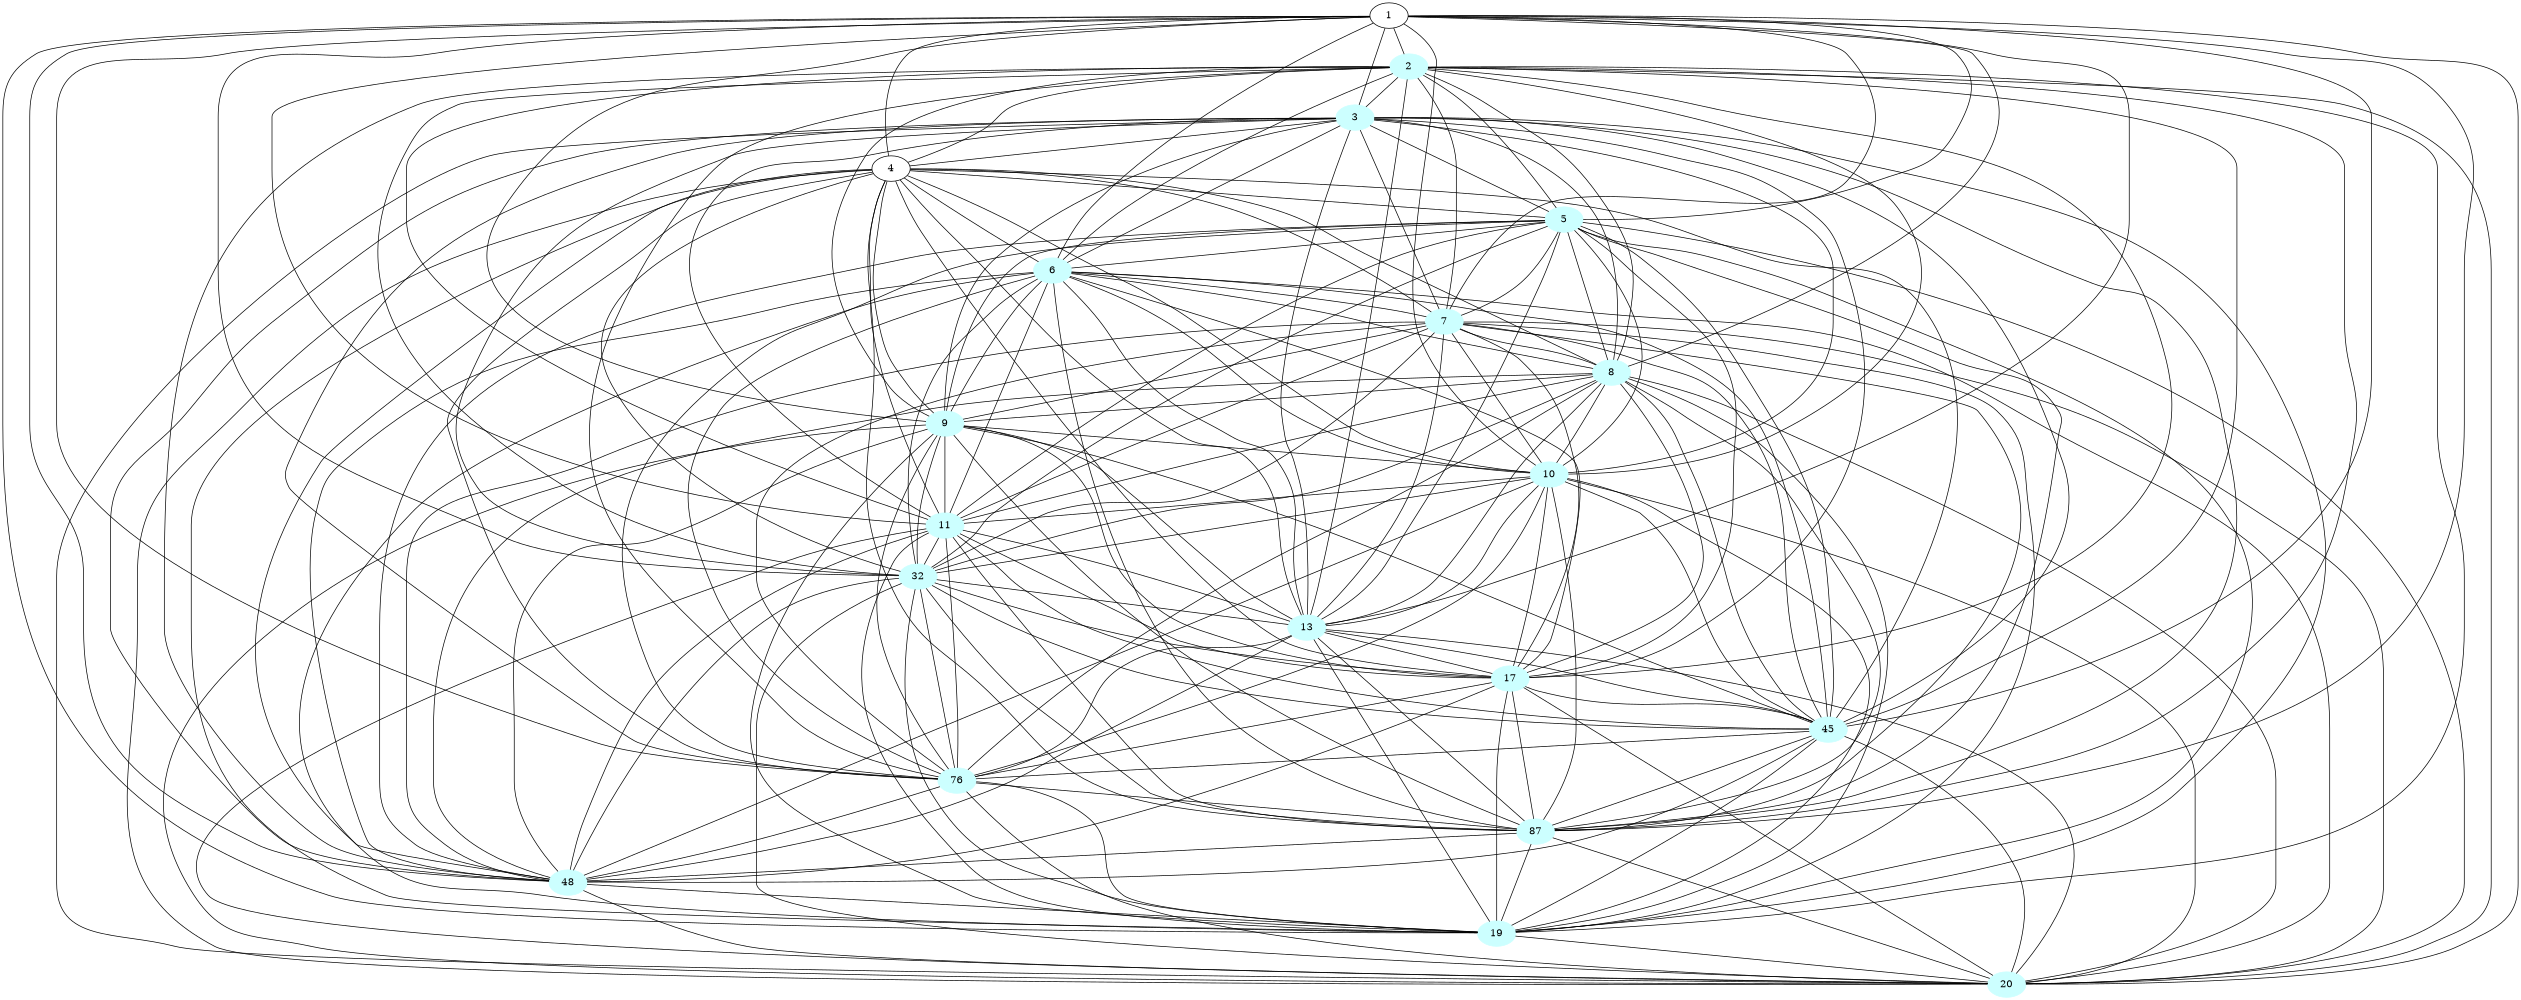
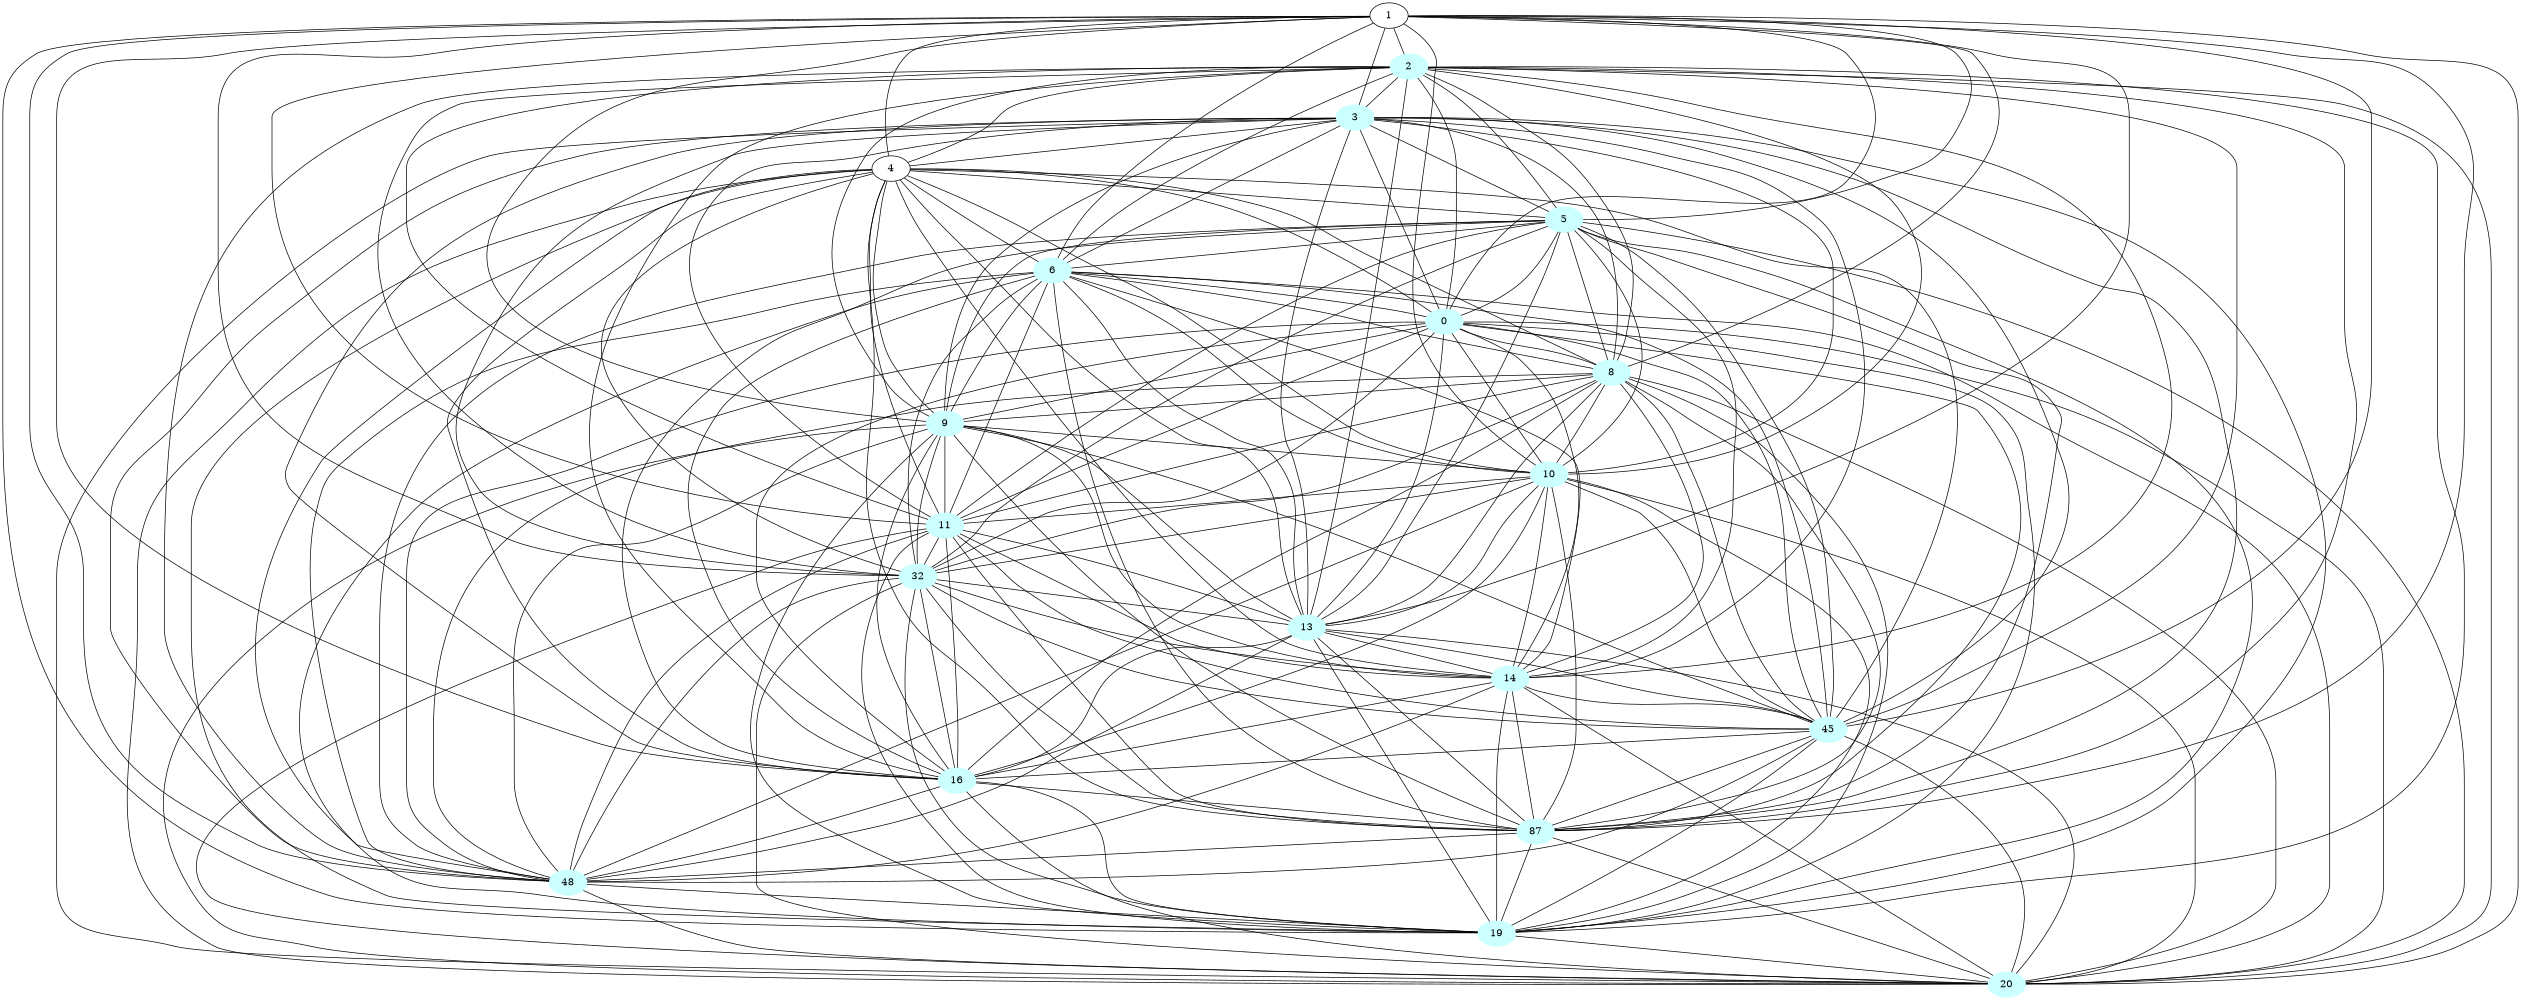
node "7": label "7" -> "0"
node "17": label "17" -> "14"
node "76": label "76" -> "16"
